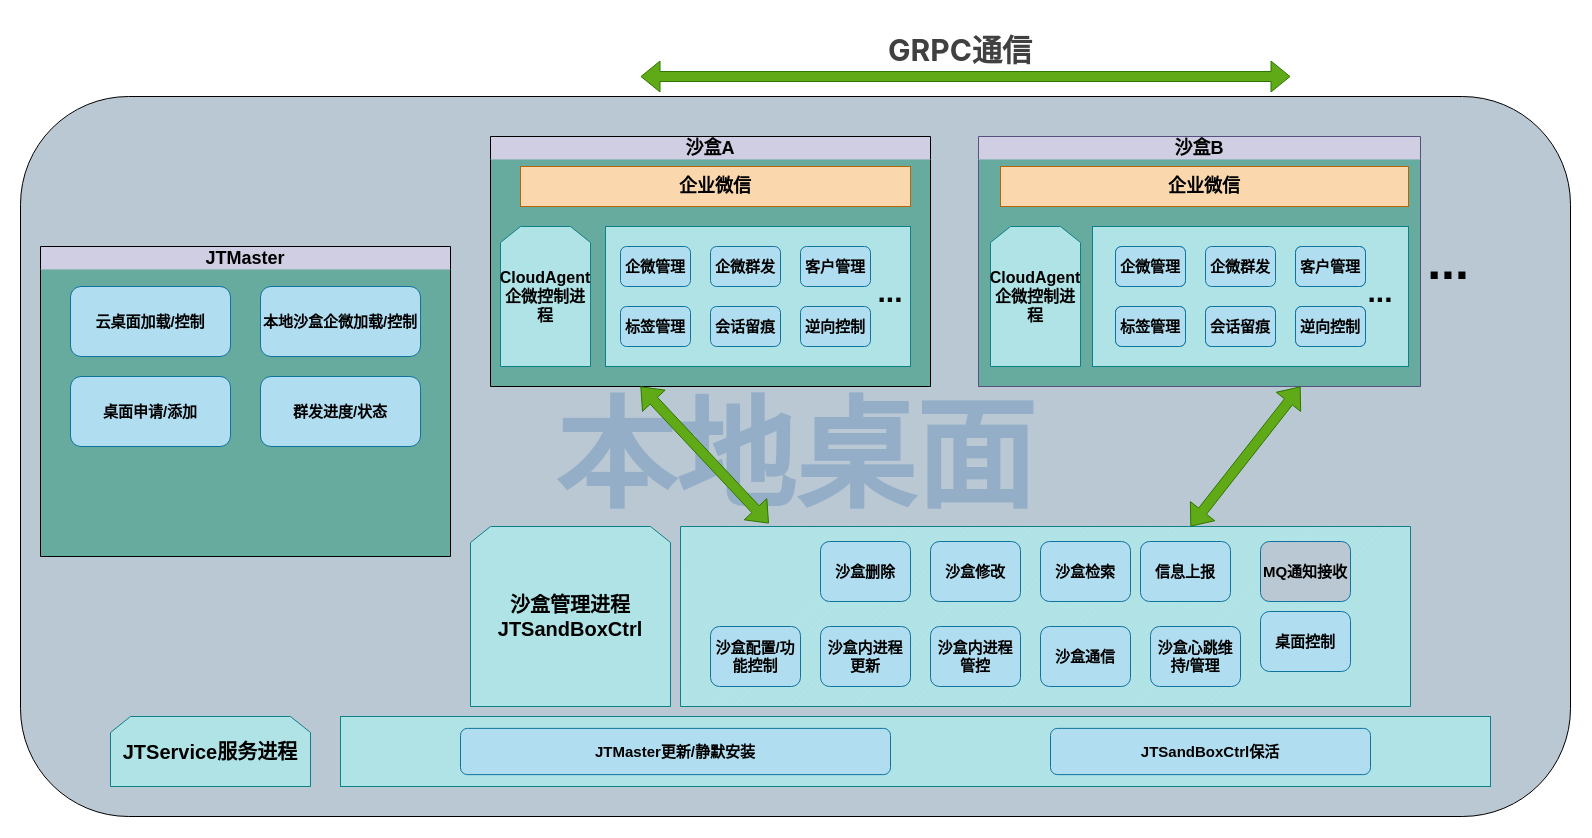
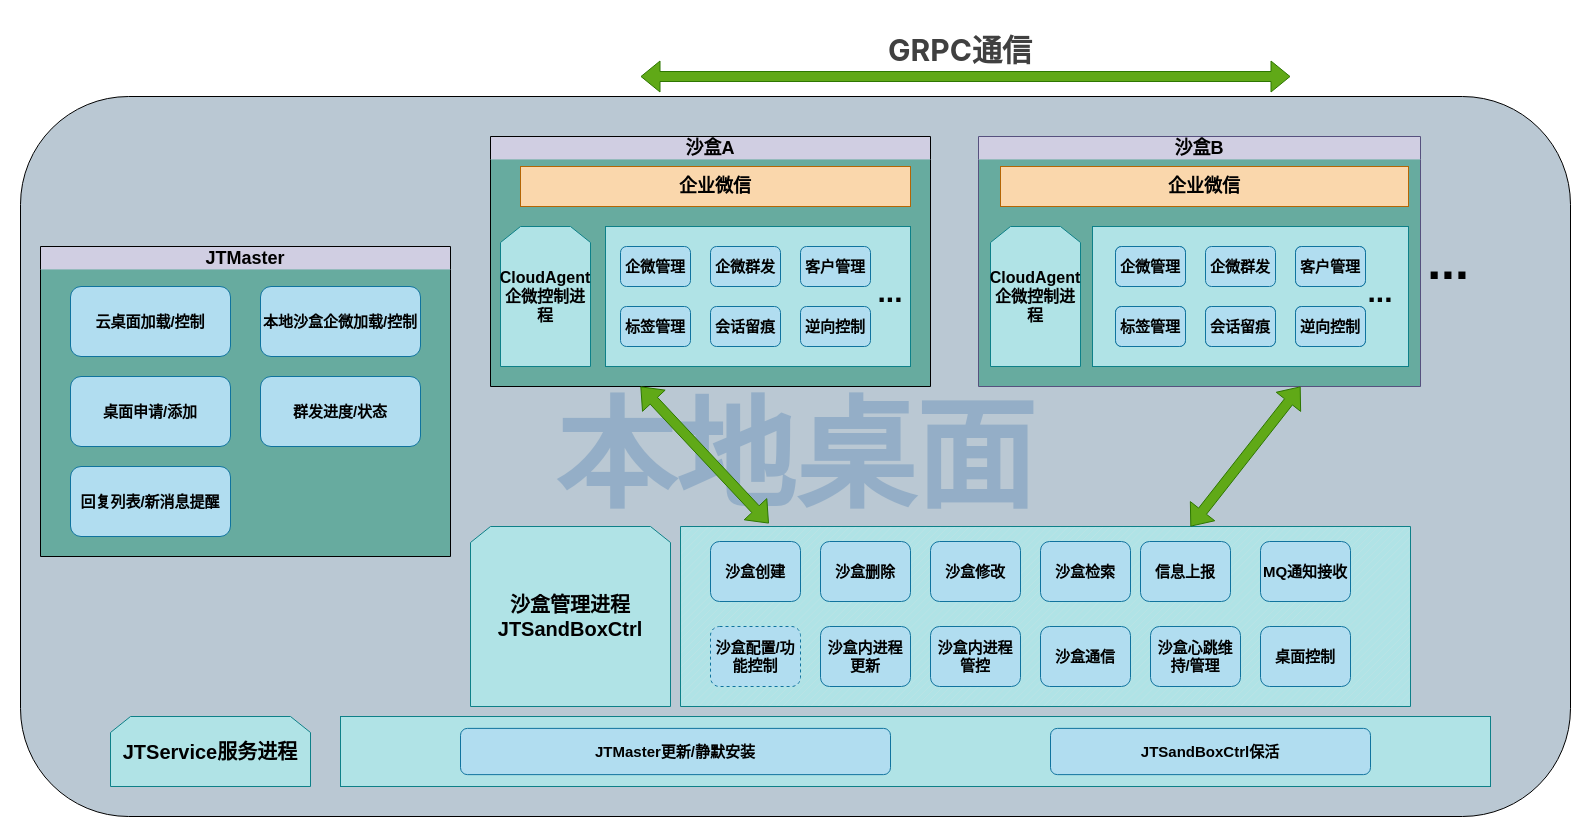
node "回复列表/新消息提醒": added
node "沙盒创建": added
node "MQ通知接收": fillcolor #bac8d3 -> #b1ddf0
node "桌面控制": moved (1306, 642) -> (1306, 657)
node "沙盒配置/功能控制": style solid -> dashed
